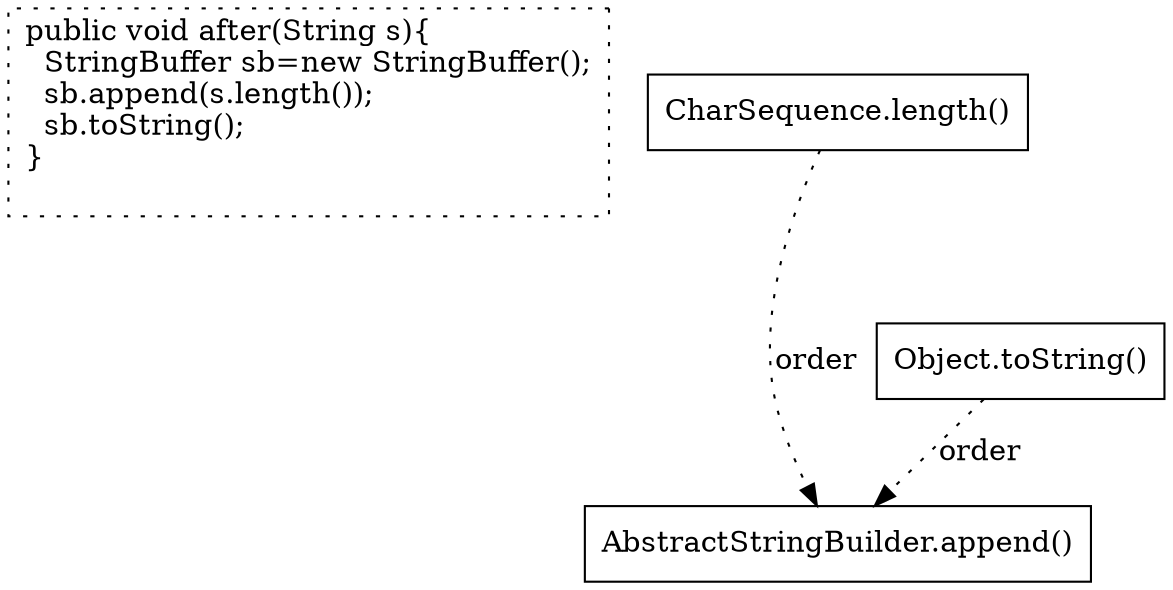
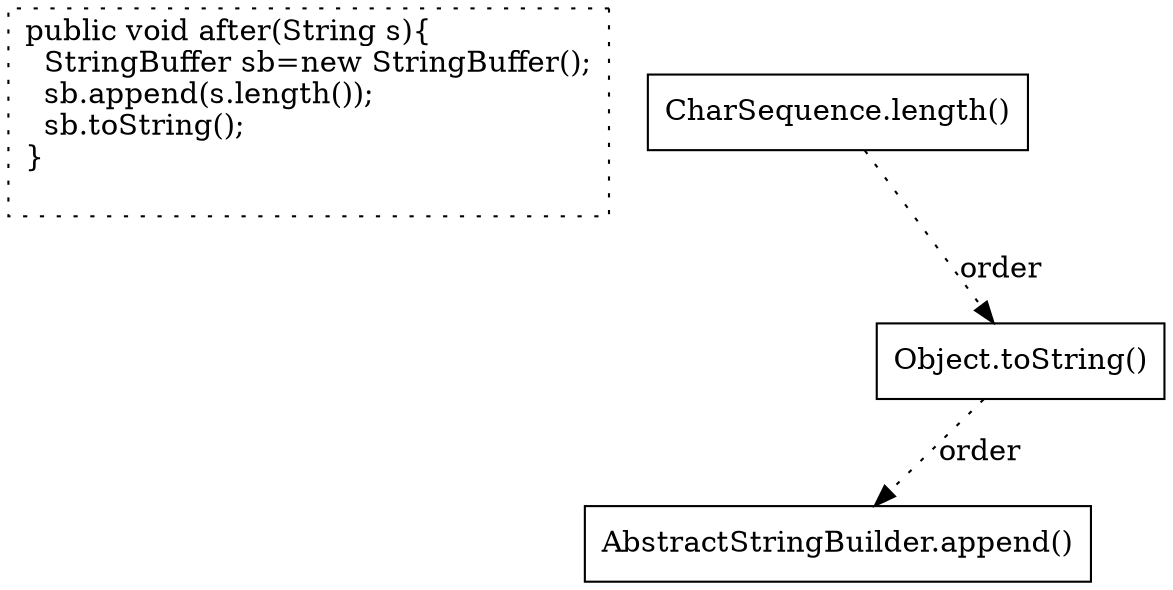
edge "CharSequence.length()" -> "AbstractStringBuilder.append()": now "CharSequence.length()" -> "Object.toString()"
